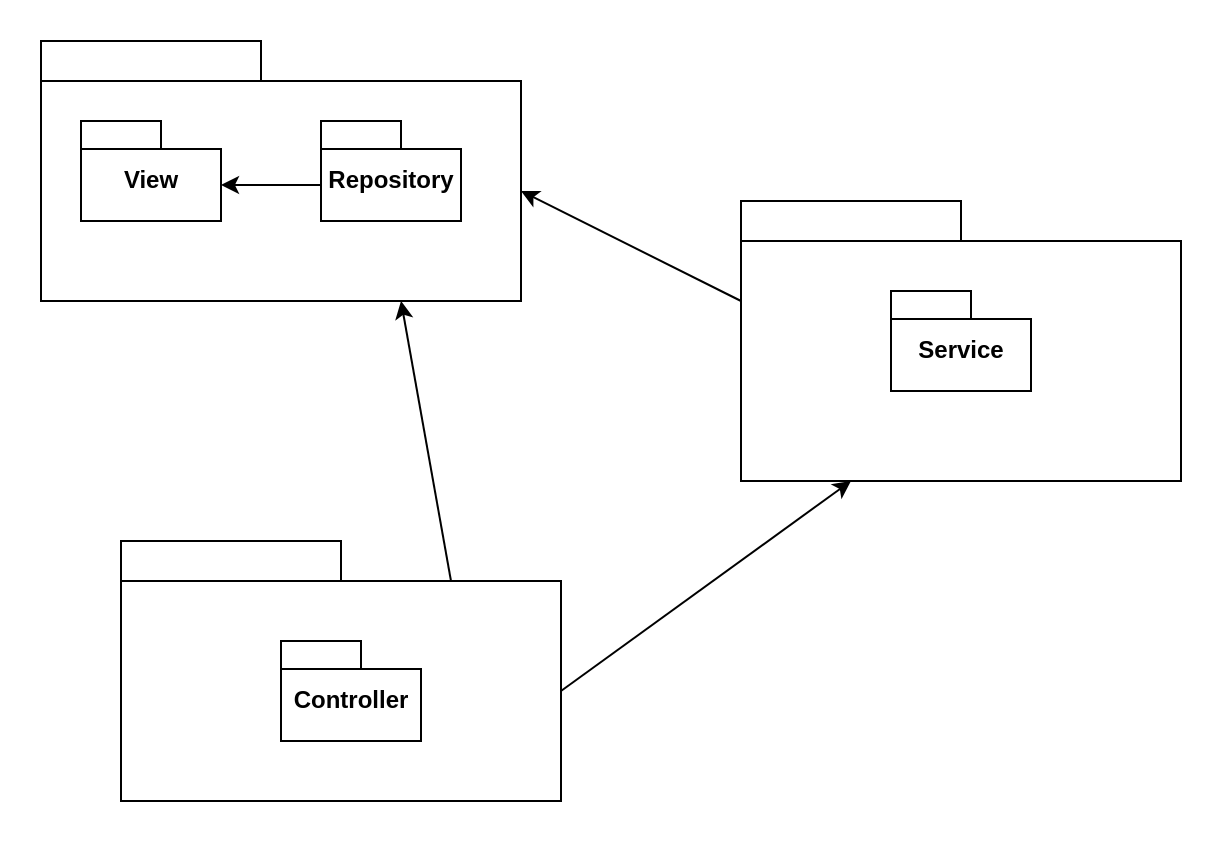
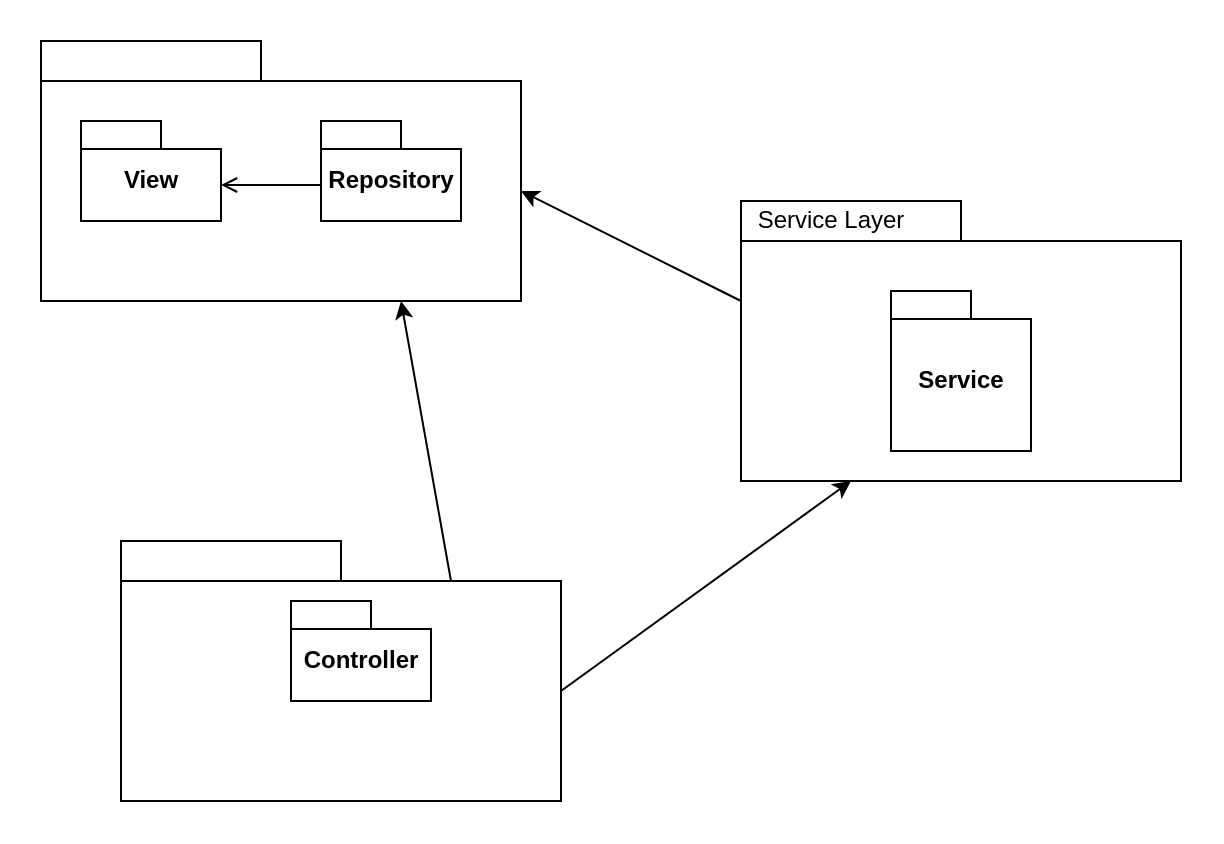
edge "Repository" -> "View": arrowhead classic -> open
node "Service Layer": added
node "Service": size 140x100 -> 140x160
node "Controller": moved (351, 691) -> (361, 651)
